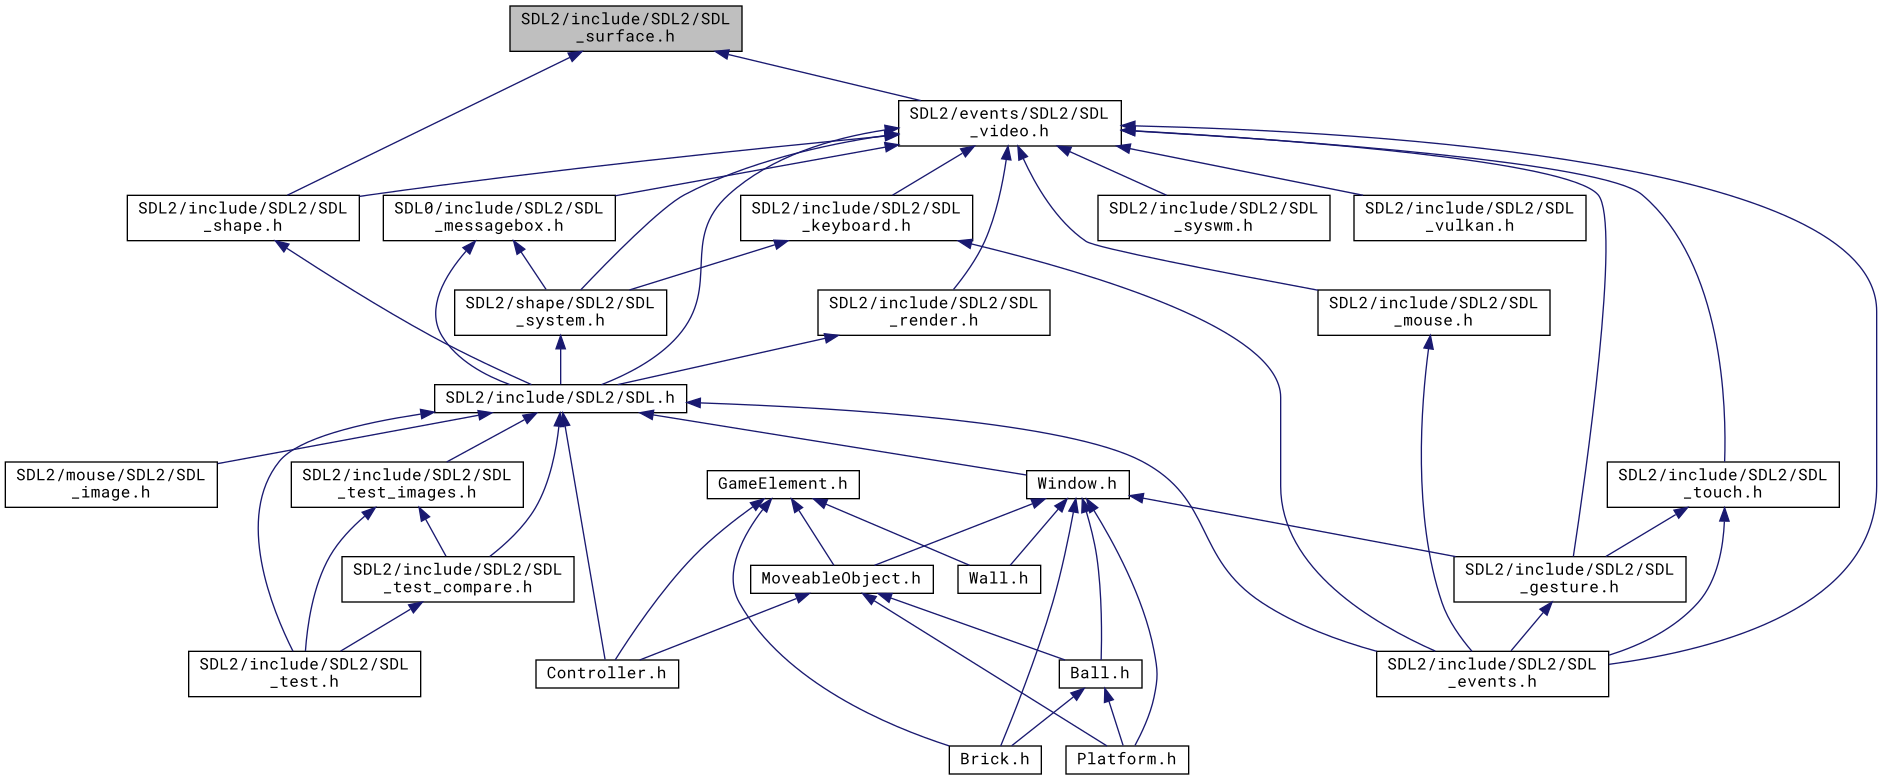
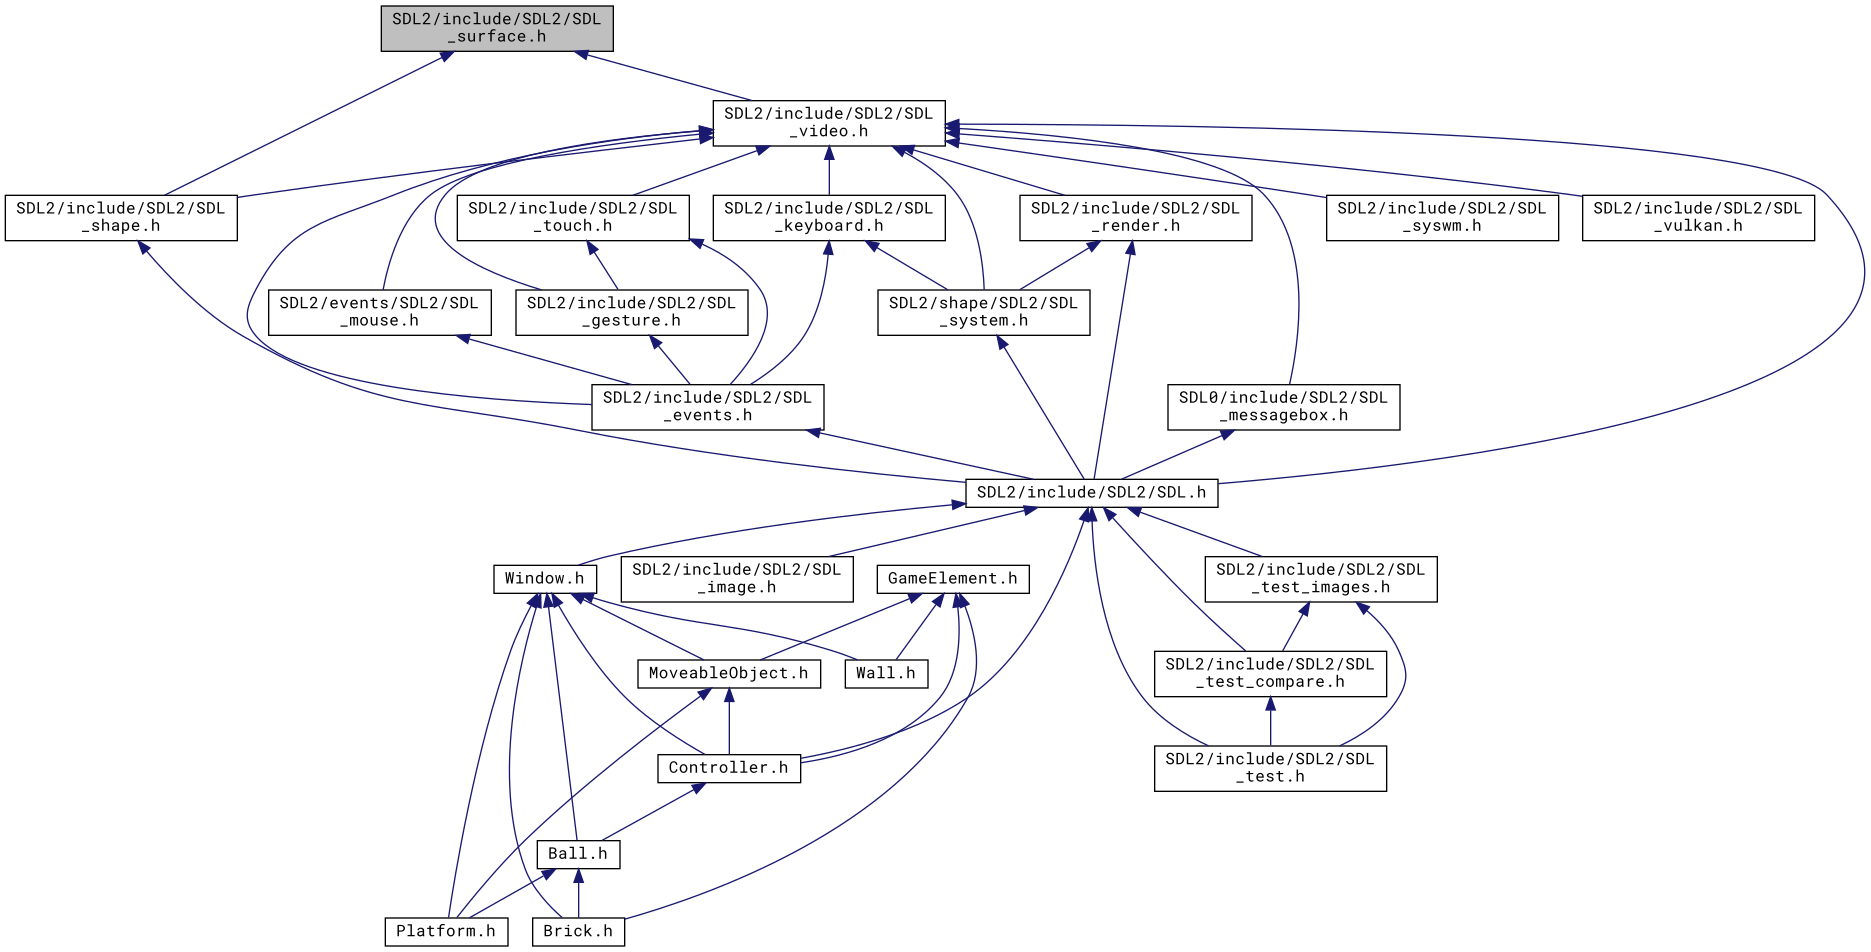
node "SDL2/events/SDL2/SDL _video.h": label "SDL2/events/SDL2/SDL _video.h" -> "SDL2/include/SDL2/SDL _video.h"
edge "SDL2/shape/SDL2/SDL _system.h" -> "SDL0/include/SDL2/SDL _messagebox.h": now "SDL2/shape/SDL2/SDL _system.h" -> "SDL2/include/SDL2/SDL _render.h"
node "SDL2/include/SDL2/SDL _mouse.h": label "SDL2/include/SDL2/SDL _mouse.h" -> "SDL2/events/SDL2/SDL _mouse.h"
edge "SDL2/include/SDL2/SDL _events.h" -> "SDL2/include/SDL2/SDL.h": reversed
node "SDL2/mouse/SDL2/SDL _image.h": label "SDL2/mouse/SDL2/SDL _image.h" -> "SDL2/include/SDL2/SDL _image.h"
edge "SDL2/include/SDL2/SDL _gesture.h" -> "Window.h": now "Controller.h" -> "Window.h"
edge "Ball.h" -> "MoveableObject.h": now "Ball.h" -> "Controller.h"
